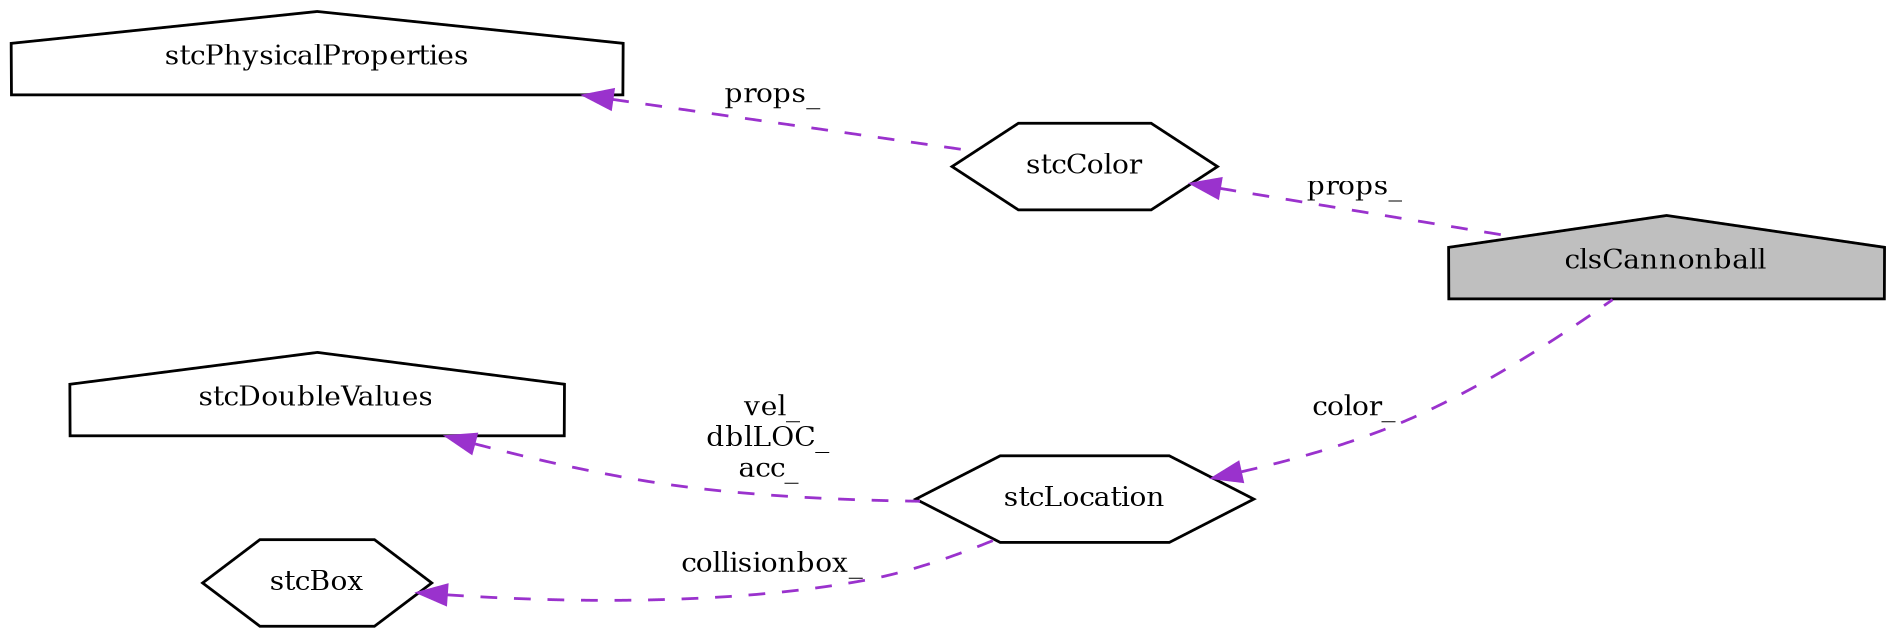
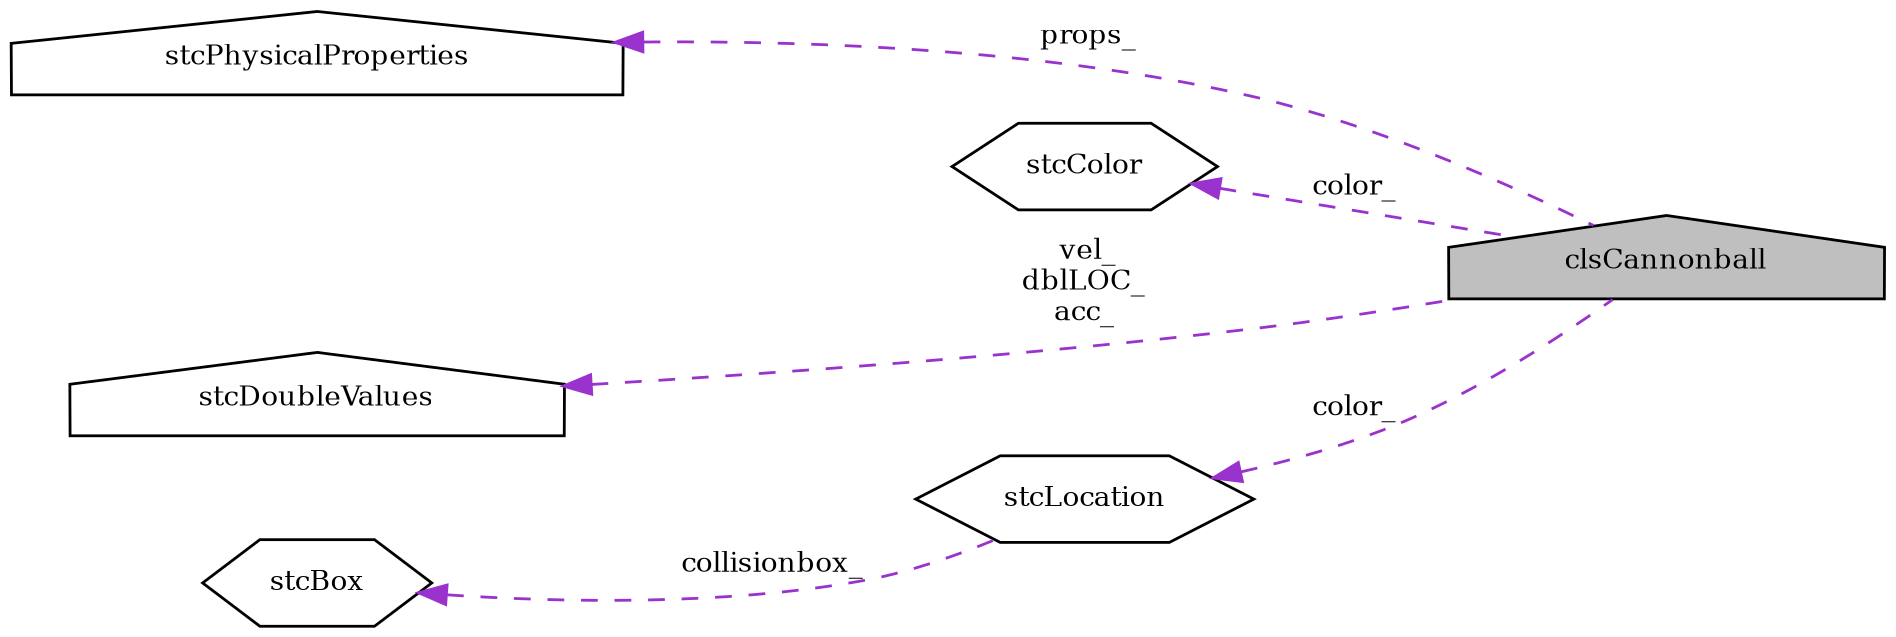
edge "stcColor" -> "stcPhysicalProperties": now "clsCannonball" -> "stcPhysicalProperties"
edge "clsCannonball" -> "stcColor": label " props_" -> " color_"
edge "stcLocation" -> "stcDoubleValues": now "clsCannonball" -> "stcDoubleValues"
